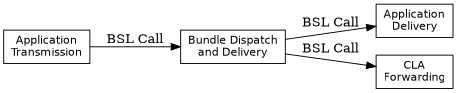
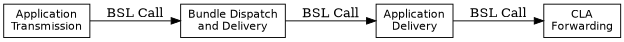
edge "Bundle Dispatch and Delivery" -> "CLA Forwarding": now "Application Delivery" -> "CLA Forwarding"
